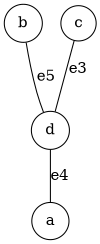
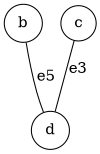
node "a": removed
